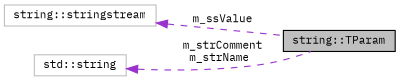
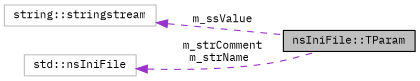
node "string::TParam": label "string::TParam" -> "nsIniFile::TParam"
node "std::string": label "std::string" -> "std::nsIniFile"
